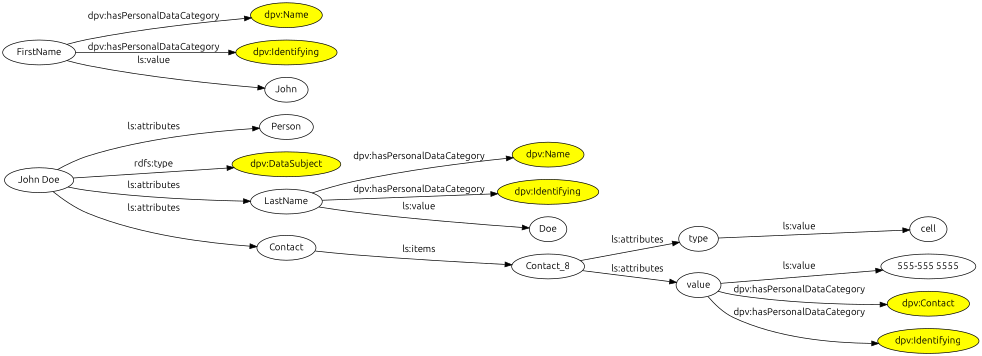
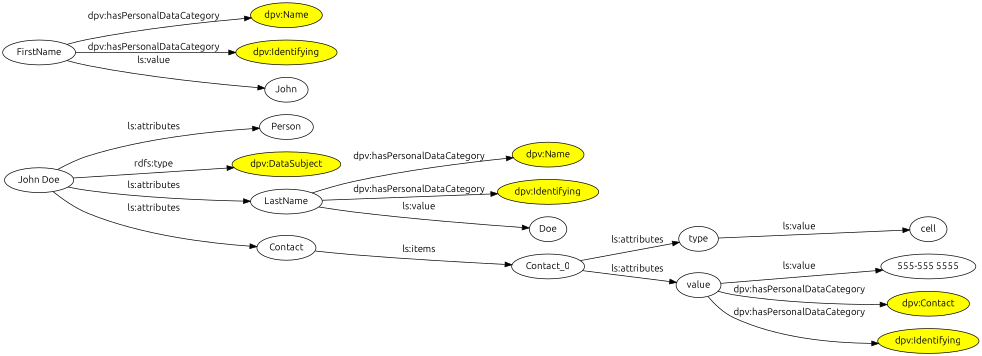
node "Contact_8": label "Contact_8" -> "Contact_0"
